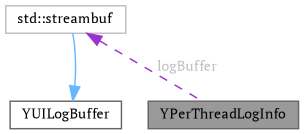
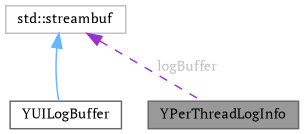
edge "std::streambuf" -> "YUILogBuffer": reversed
